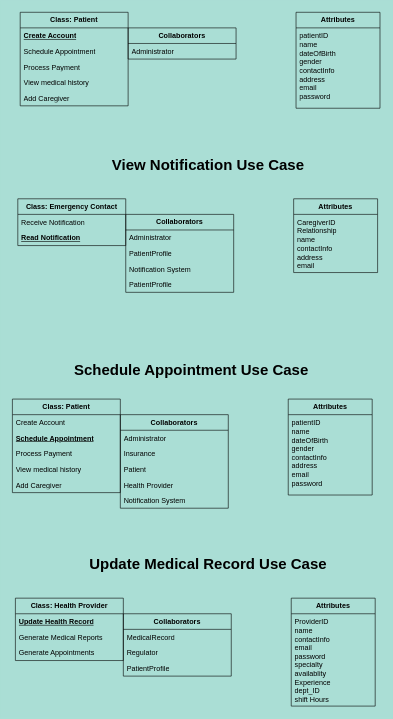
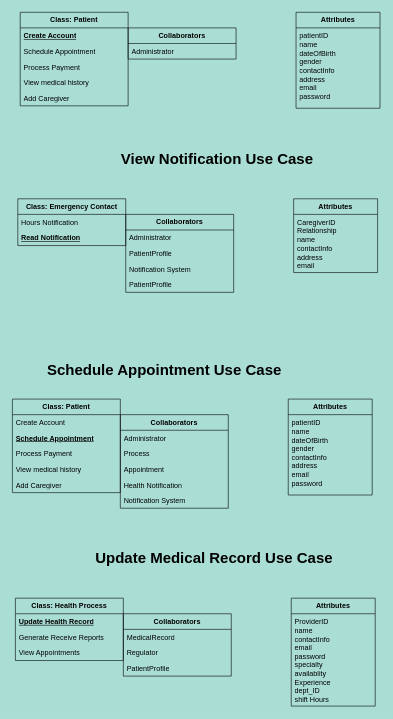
node "View Notification Use Case": moved (208, 164) -> (217, 158)
node "Receive Notification": label "Receive Notification" -> "Hours Notification"
node "Schedule Appointment Use Case": moved (191, 369) -> (164, 369)
node "Insurance": label "Insurance" -> "Process"
node "Patient": label "Patient" -> "Appointment"
node "Health Provider": label "Health Provider" -> "Health Notification"
node "Update Medical Record Use Case": moved (208, 564) -> (214, 558)
node "Class: Health Provider": label "Class: Health Provider" -> "Class: Health Process"
node "Generate Medical Reports": label "Generate Medical Reports" -> "Generate Receive Reports"
node "Generate Appointments": label "Generate Appointments" -> "View Appointments"
